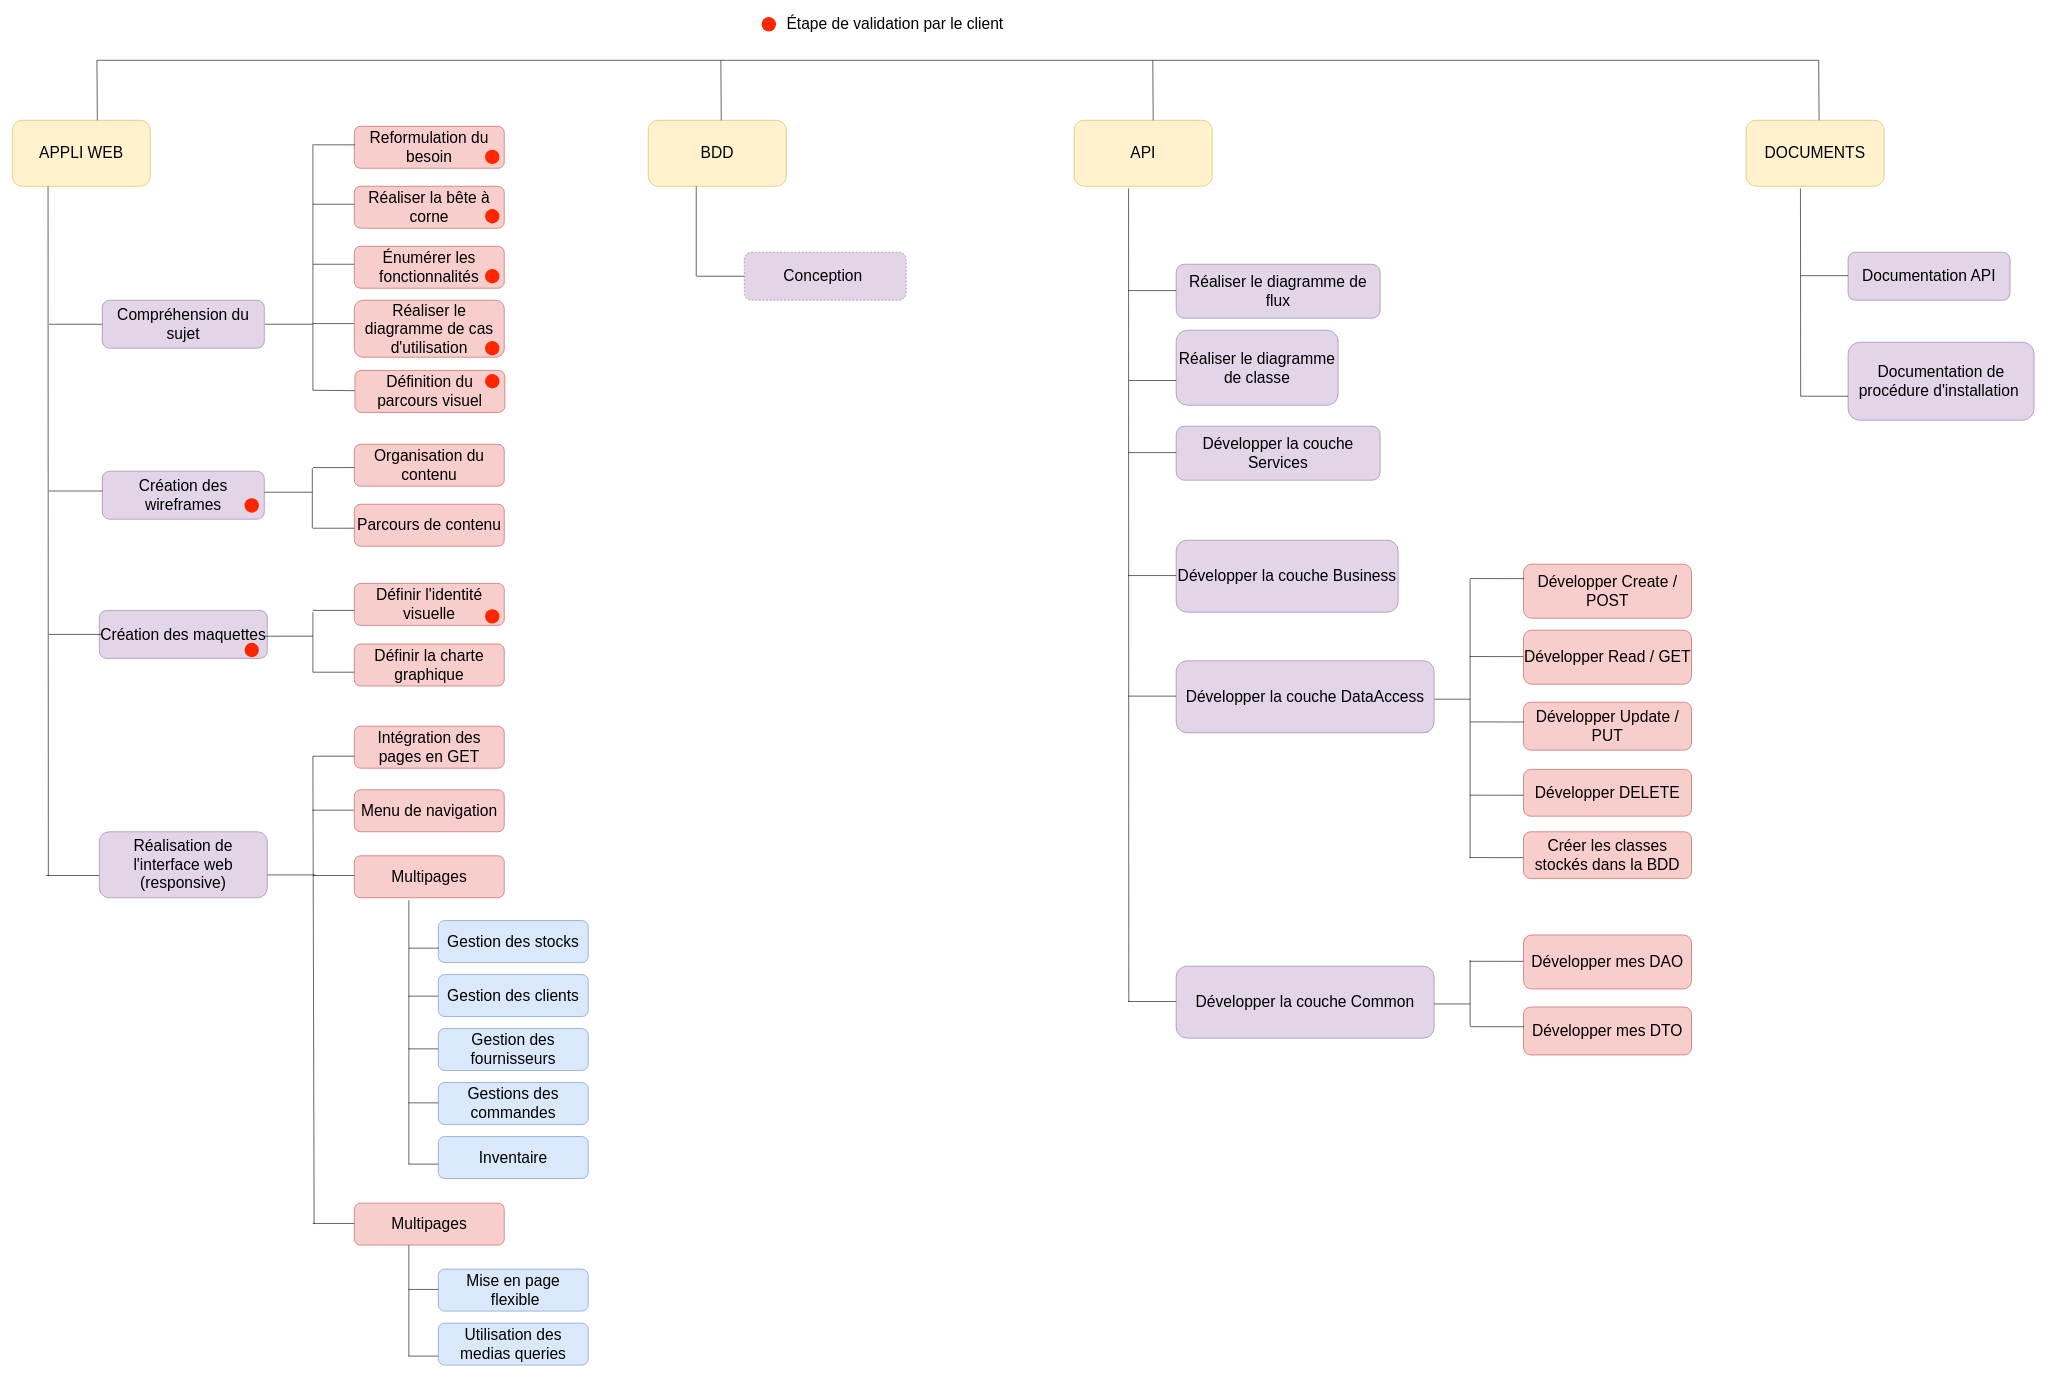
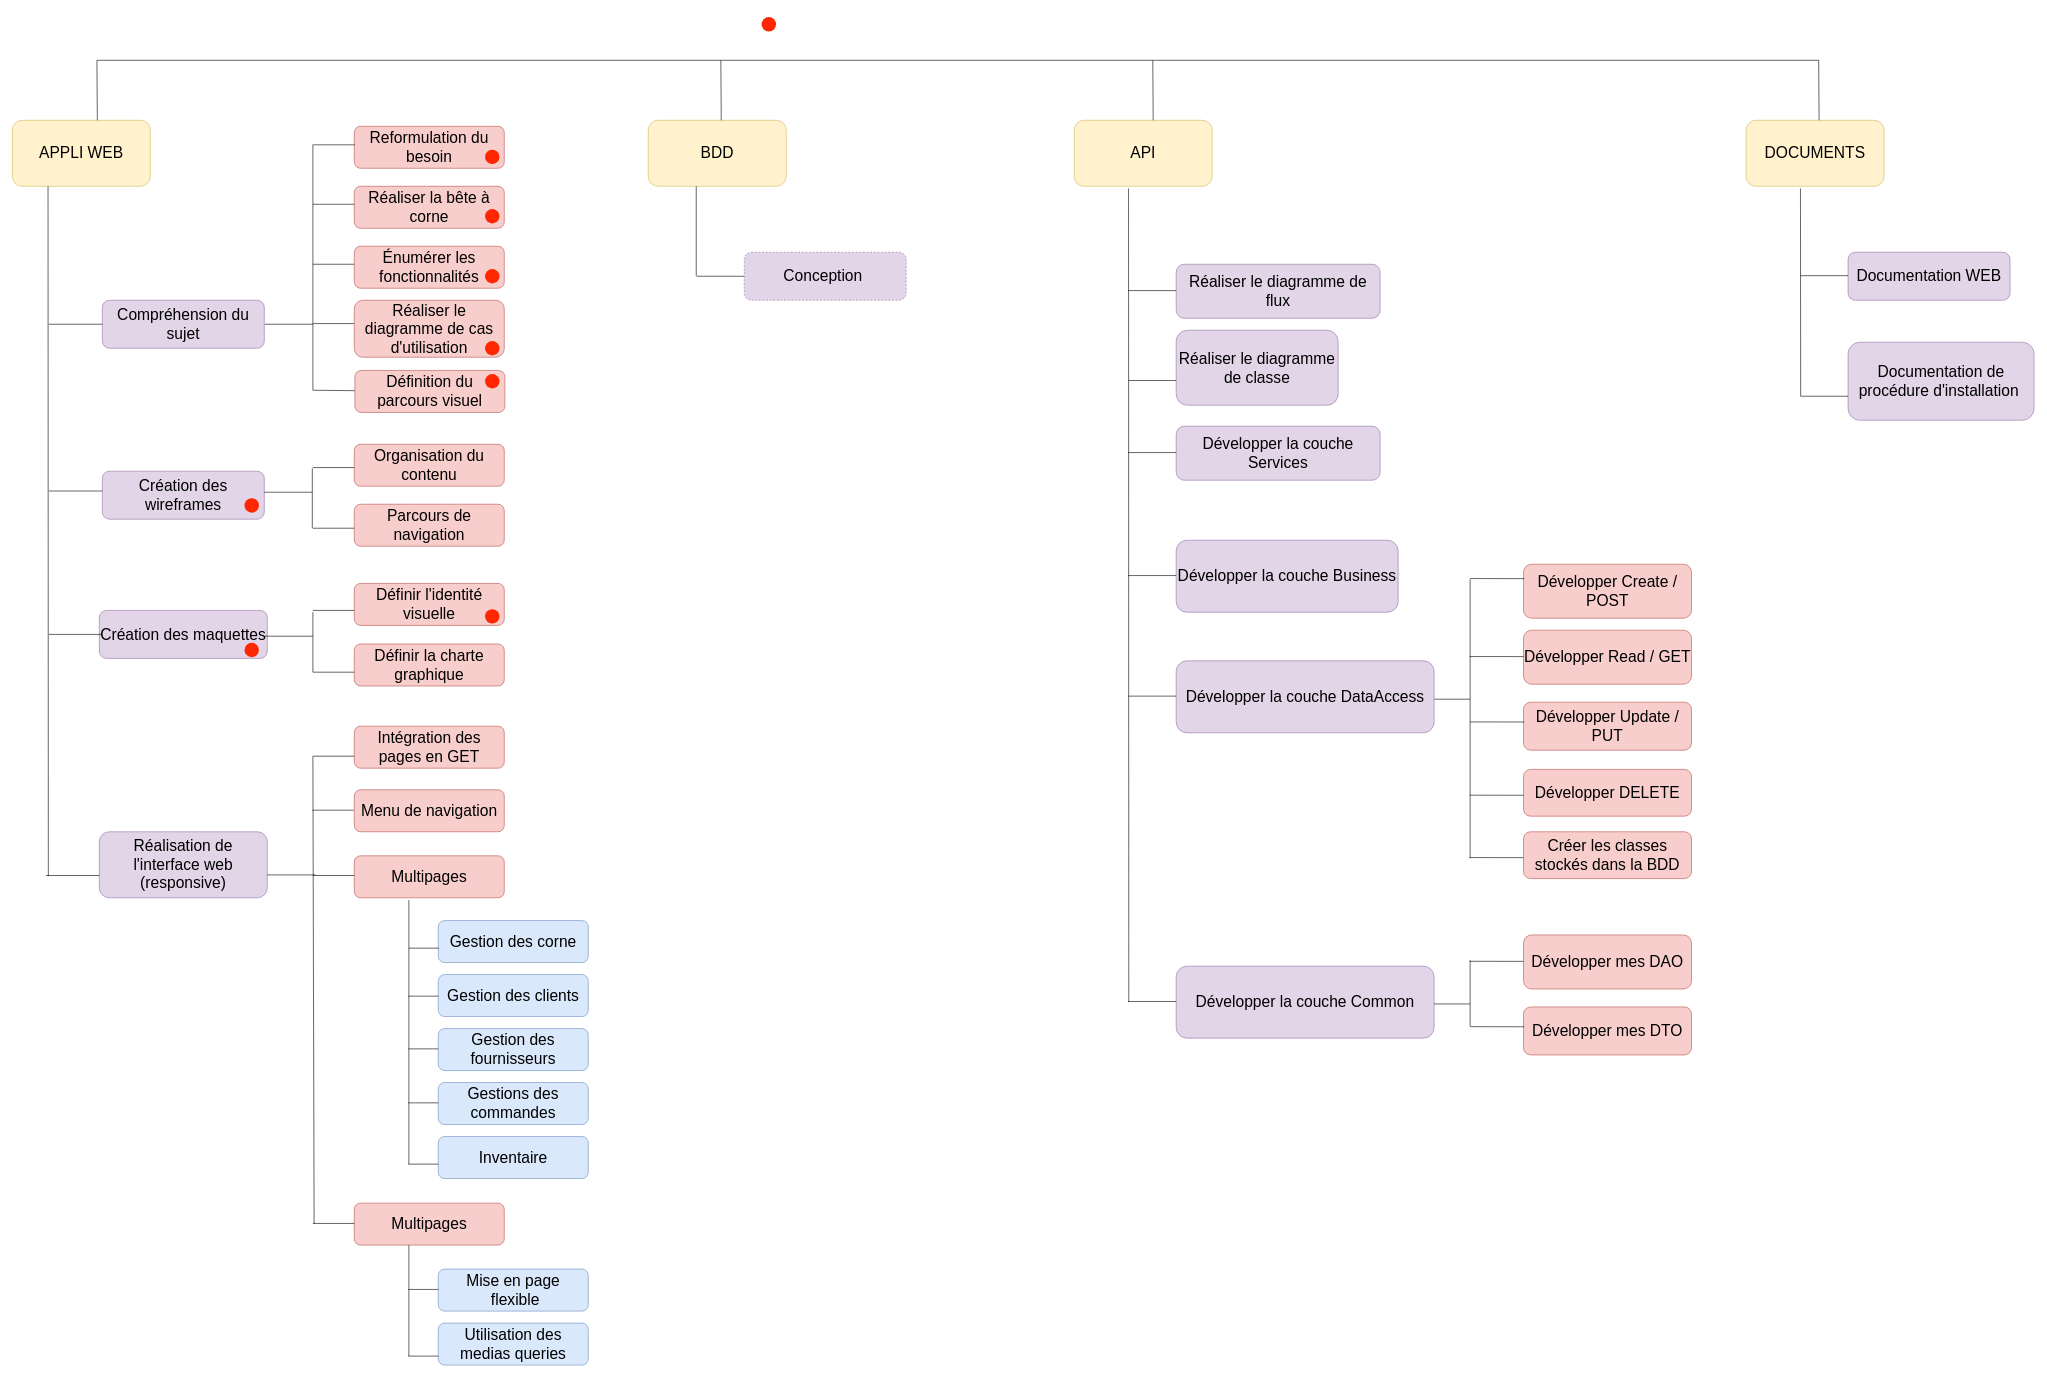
node "Étape de validation par le client": removed
node "Documentation API": label "Documentation API" -> "Documentation WEB"
node "Parcours de contenu": label "Parcours de contenu" -> "Parcours de navigation"
node "Gestion des stocks": label "Gestion des stocks" -> "Gestion des corne"
